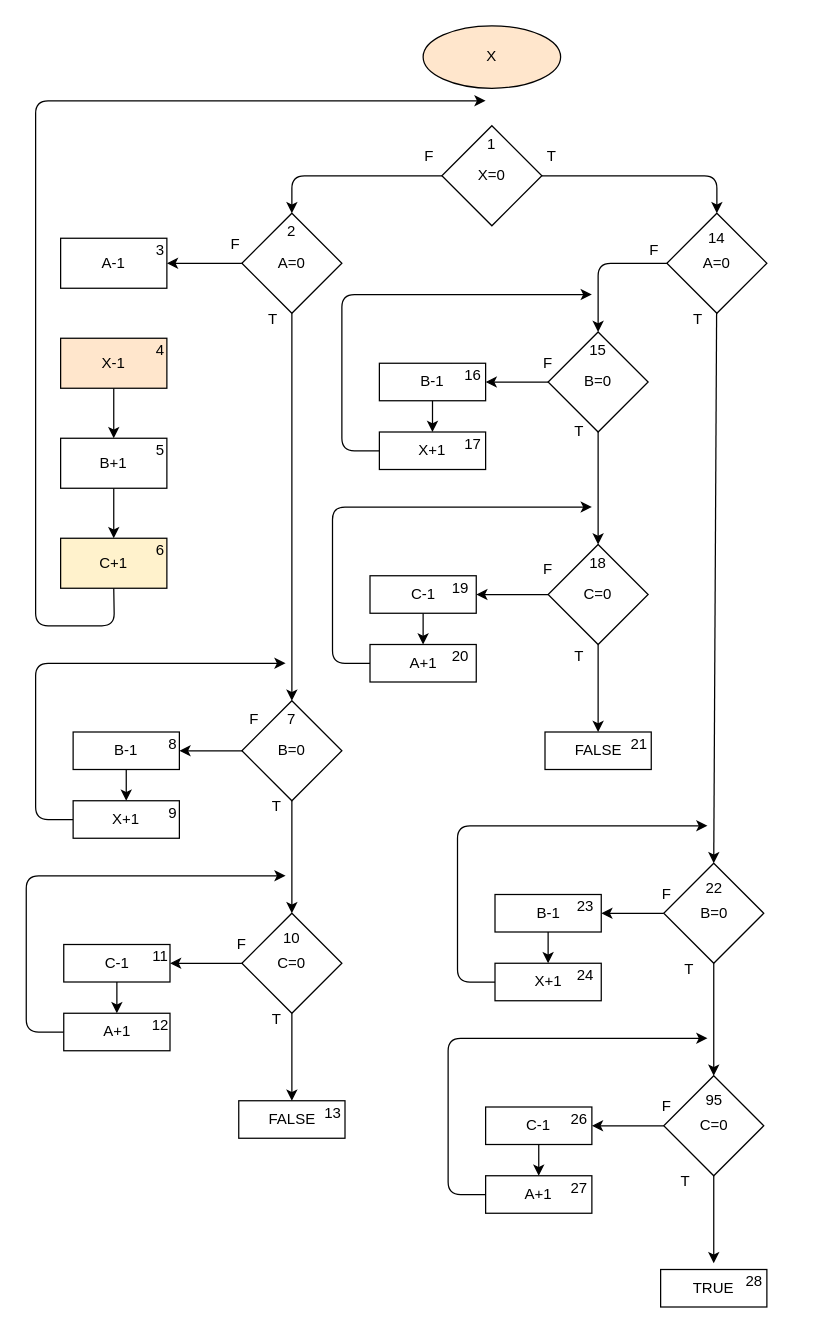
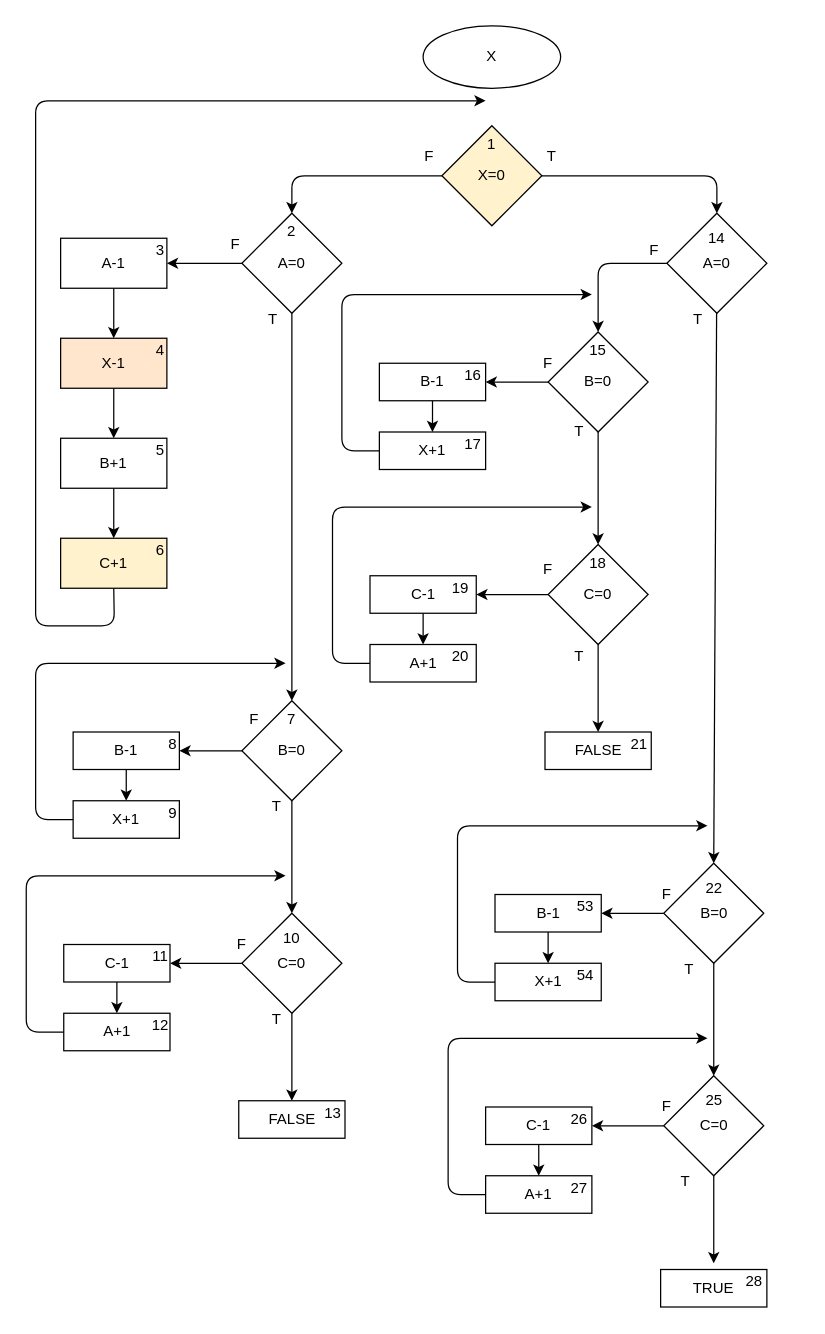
node "X": fillcolor #ffe6cc -> #ffffff
node "X=0": fillcolor #ffffff -> #fff2cc
edge "A-1" -> "X-1": added
node "23": label "23" -> "53"
node "24": label "24" -> "54"
node "95": label "95" -> "25"
